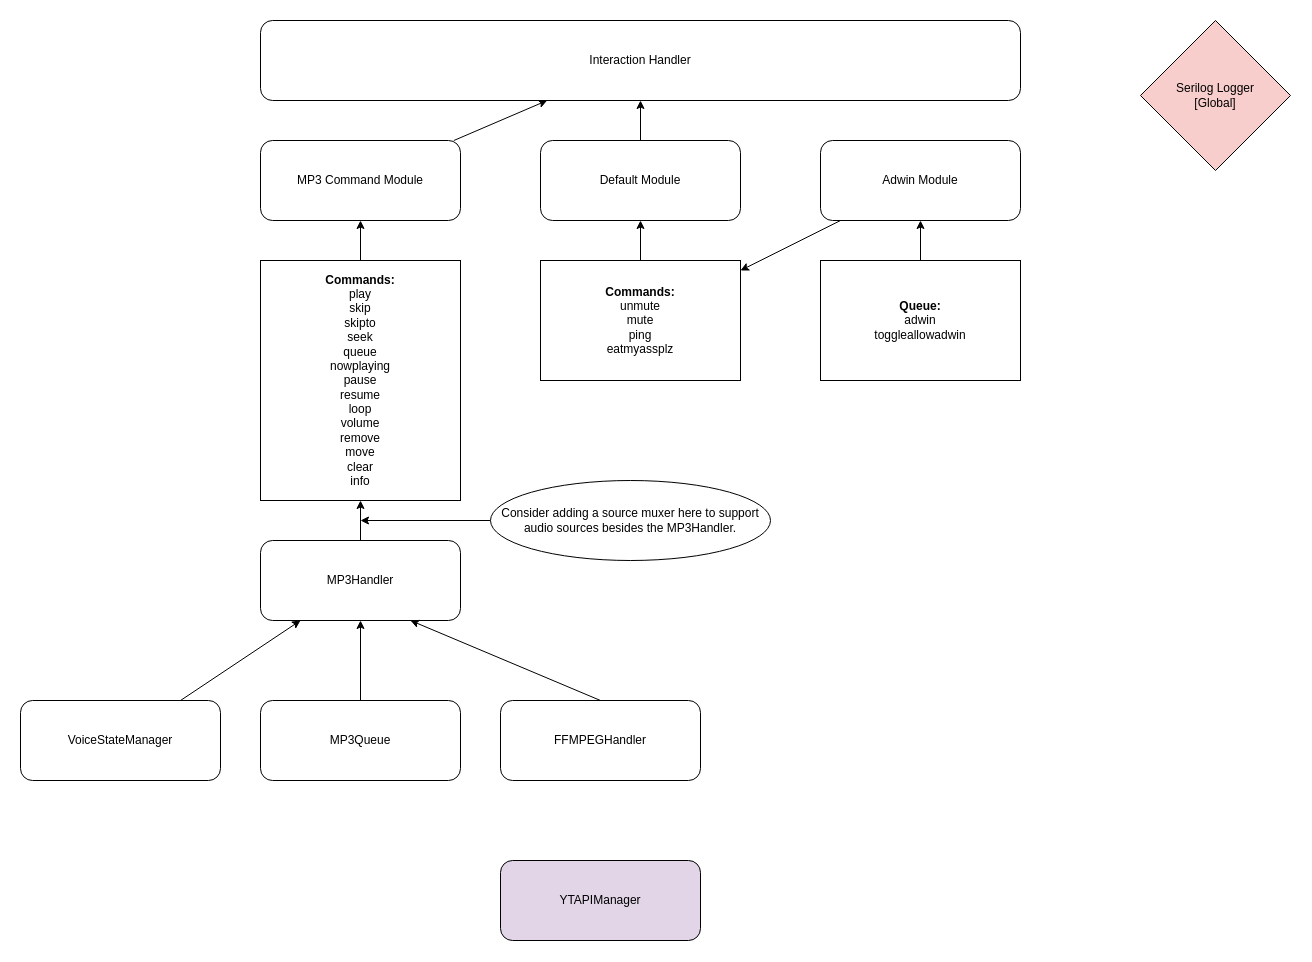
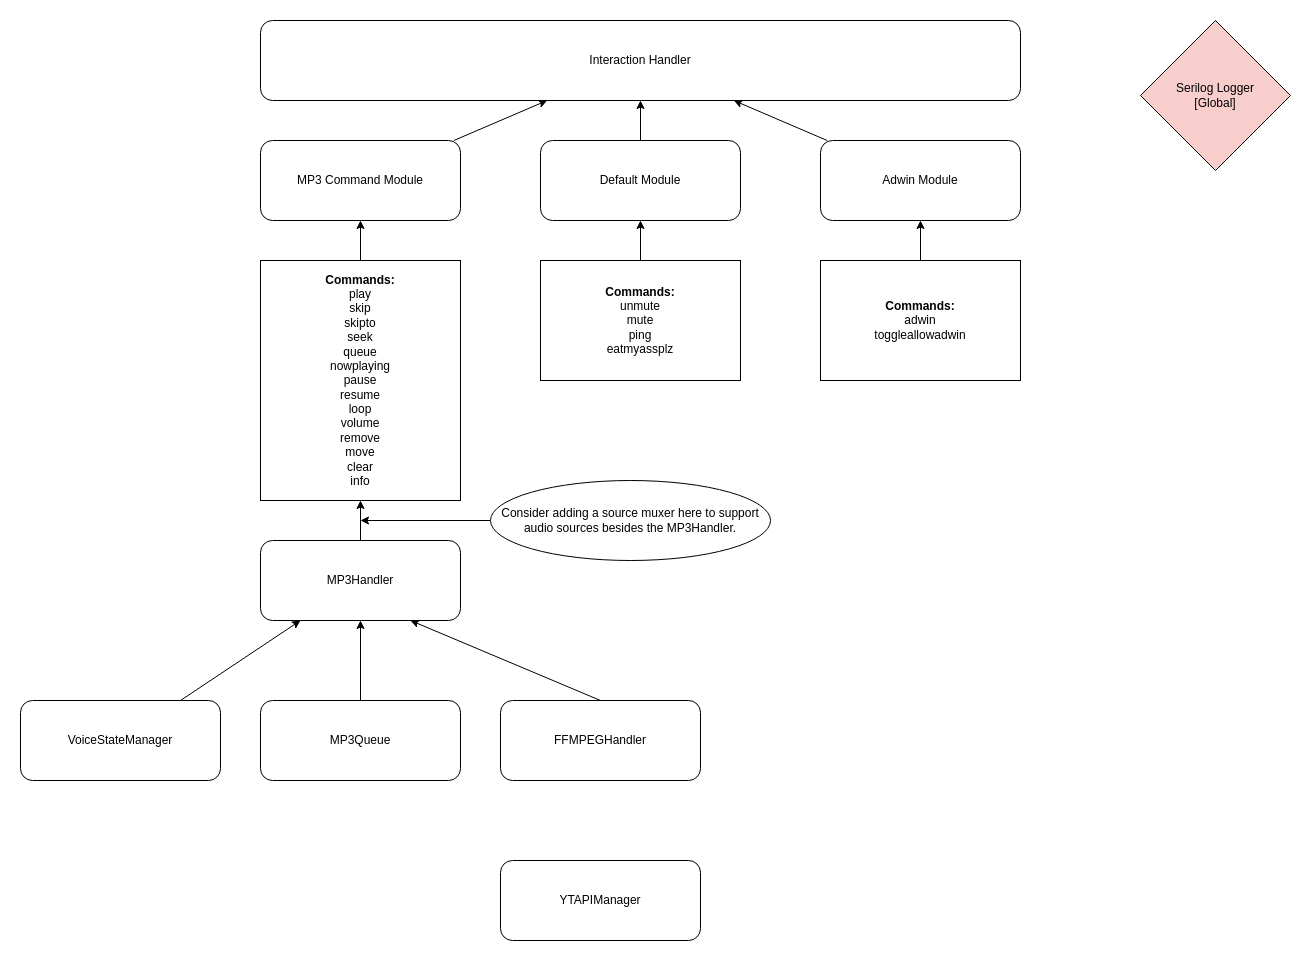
edge "Adwin Module" -> "Commands: unmute mute ping eatmyassplz": now "Adwin Module" -> "Interaction Handler"
node "Queue: adwin toggleallowadwin": label "Queue: adwin toggleallowadwin" -> "Commands: adwin toggleallowadwin"
node "YTAPIManager": fillcolor #e1d5e7 -> #ffffff
